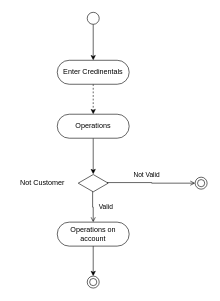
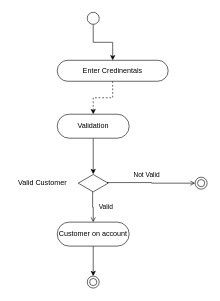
node "Enter Credinentals": size 72x24 -> 111x21
node "Operations": label "Operations" -> "Validation"
node "Not Customer": label "Not Customer" -> "Valid Customer"
node "Operations on account": label "Operations on account" -> "Customer on account"
